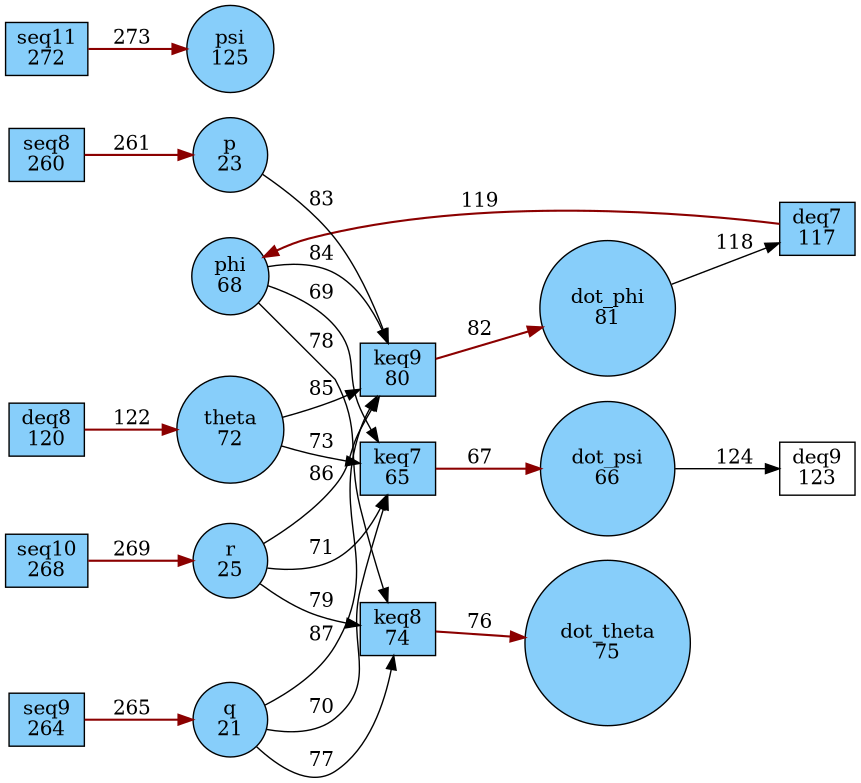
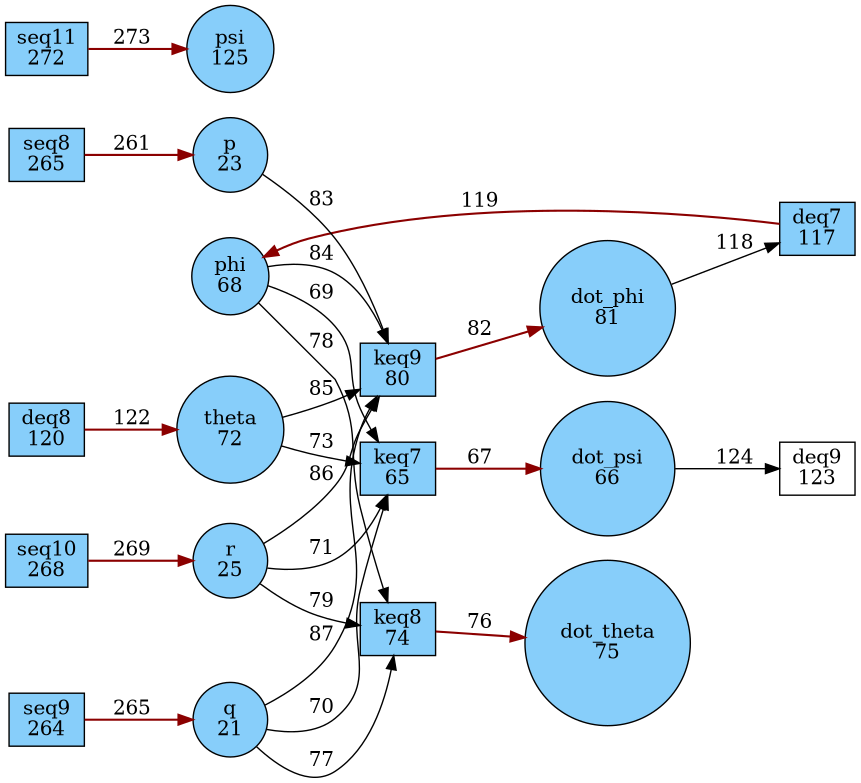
node "seq8 260": label "seq8 260" -> "seq8 265"
